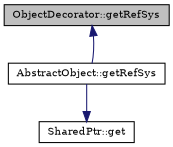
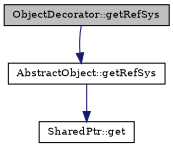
edge "AbstractObject::getRefSys" -> "ObjectDecorator::getRefSys": reversed
